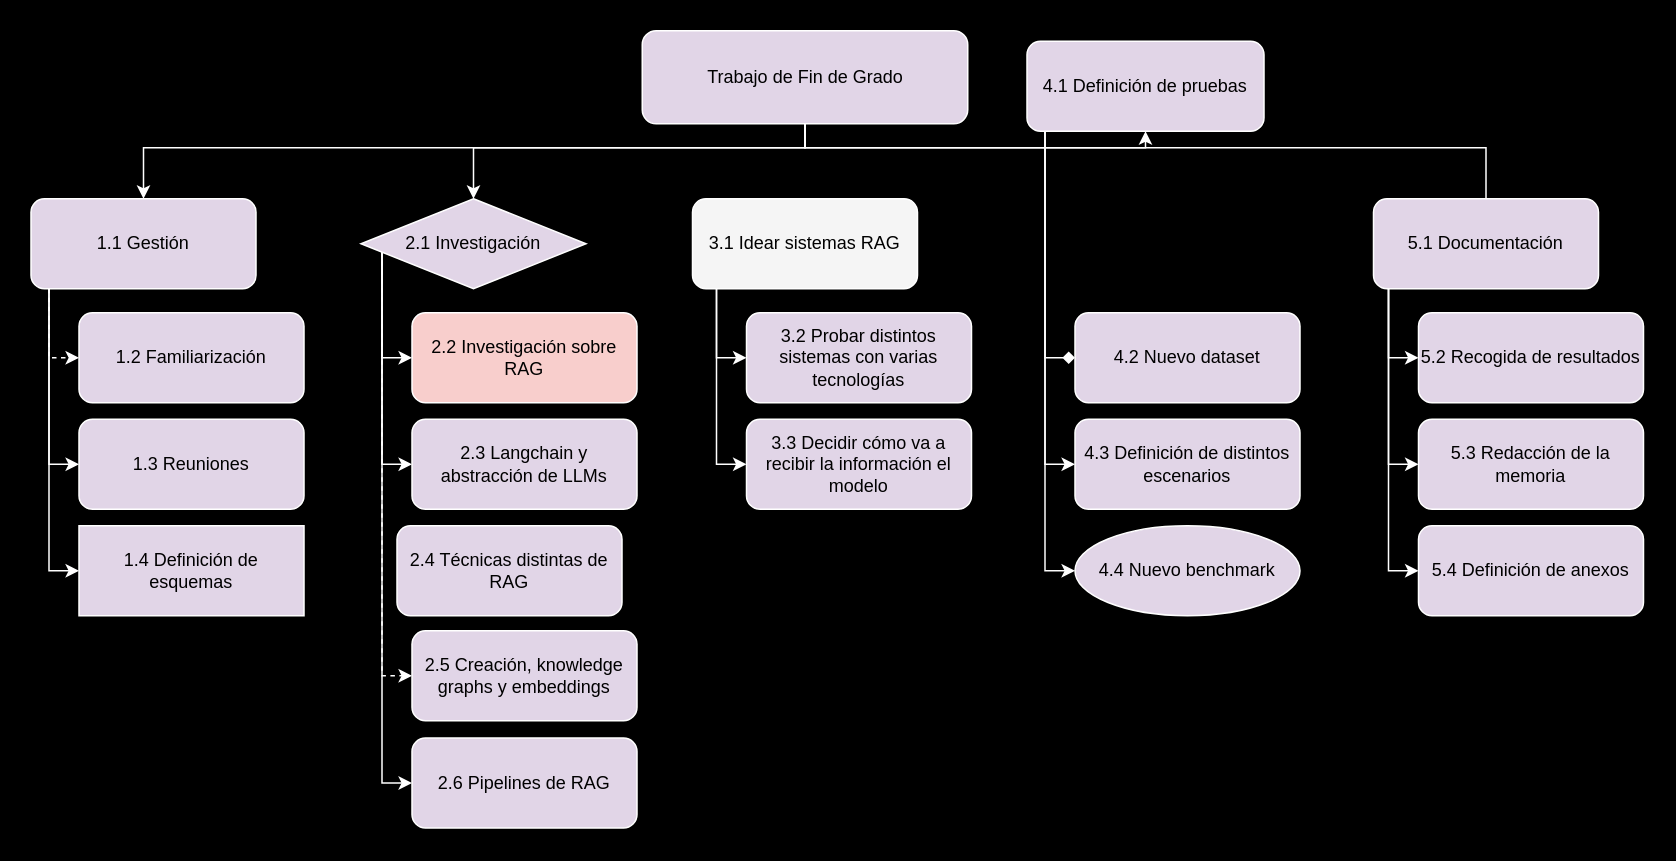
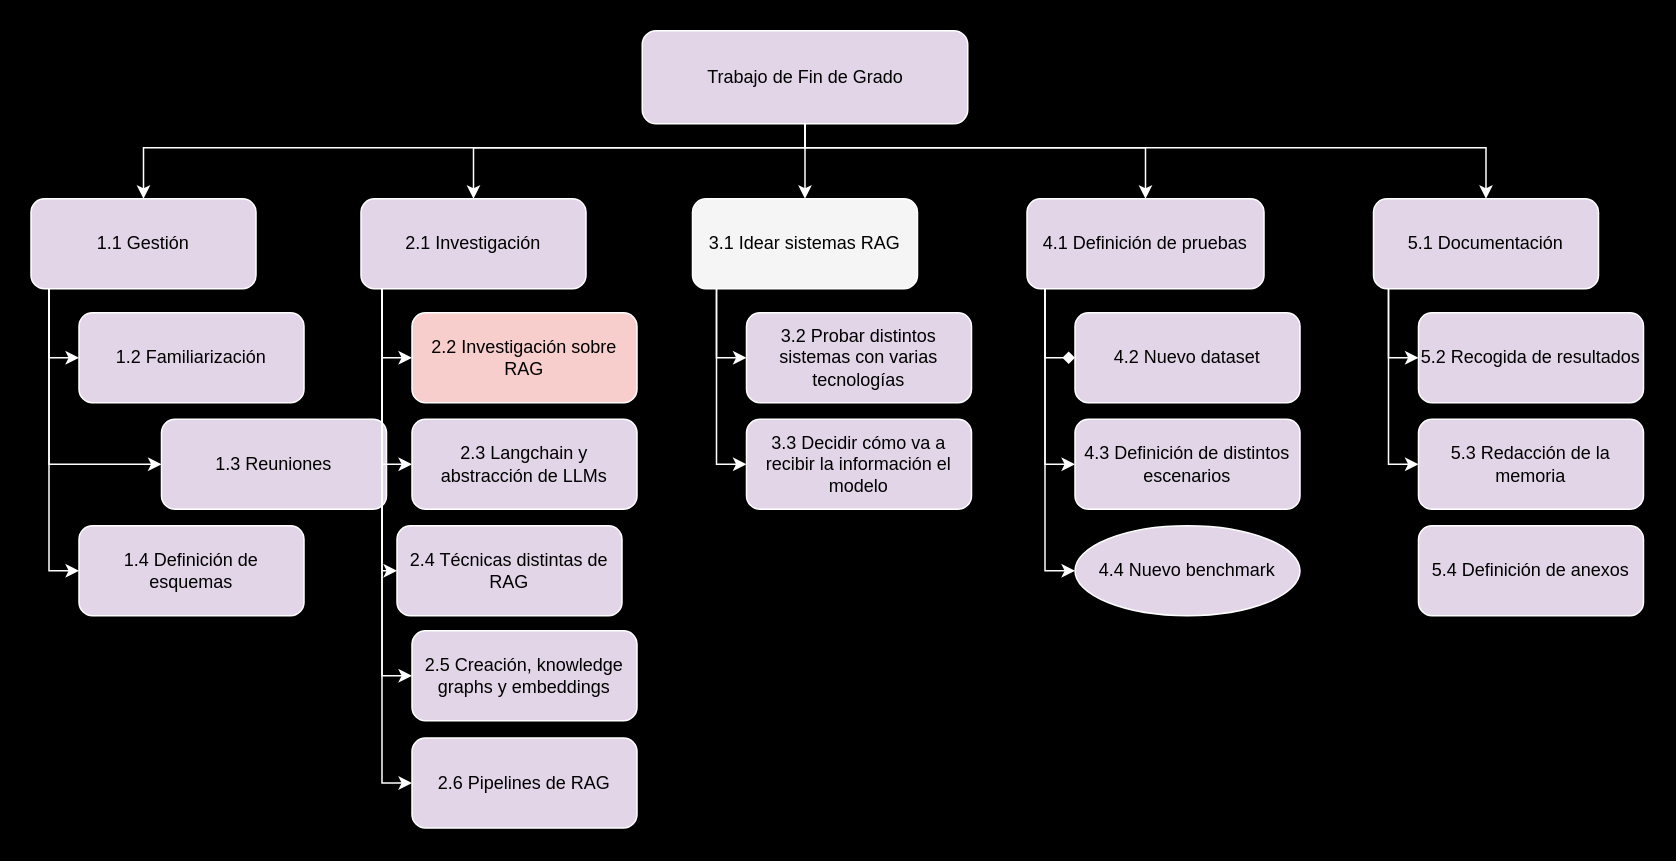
node "4.1 Definición de pruebas": moved (1145, 86) -> (1145, 244)
edge "Trabajo de Fin de Grado" -> "3.1 Idear sistemas RAG": added
edge "Trabajo de Fin de Grado" -- "5.1 Documentación": arrowhead none -> classic
node "2.1 Investigación": shape diamond -> rounded rectangle
edge "1.1 Gestión" -> "1.2 Familiarización": style dashed -> solid
node "1.3 Reuniones": moved (191, 464) -> (274, 464)
edge "5.1 Documentación" -> "5.4 Definición de anexos": removed
node "1.4 Definición de esquemas": shape rectangle -> rounded rectangle
edge "2.1 Investigación" -> "2.4 Técnicas distintas de RAG": added
edge "2.1 Investigación" -> "2.5 Creación, knowledge graphs y embeddings": style dashed -> solid
